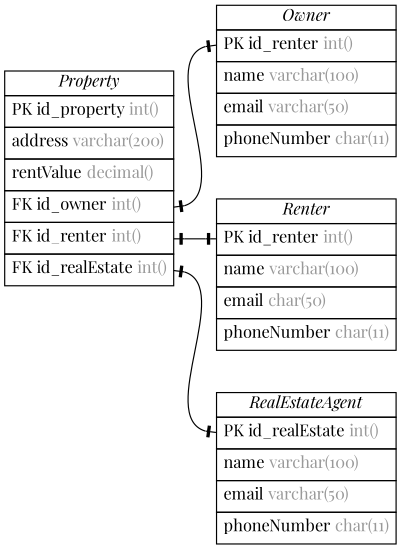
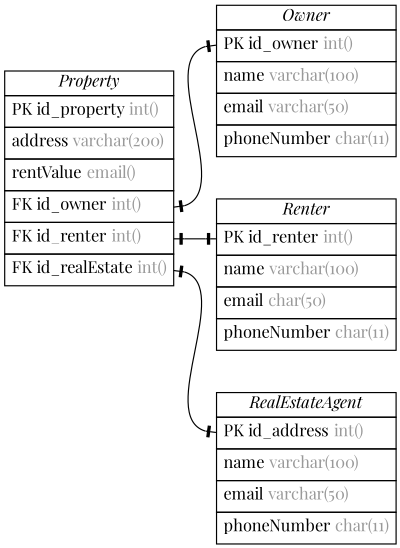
node "Owner": text "PK id_renter" -> "PK id_owner"
node "Property": text "decimal()" -> "email()"
node "RealEstateAgent": text "PK id_realEstate" -> "PK id_address"
